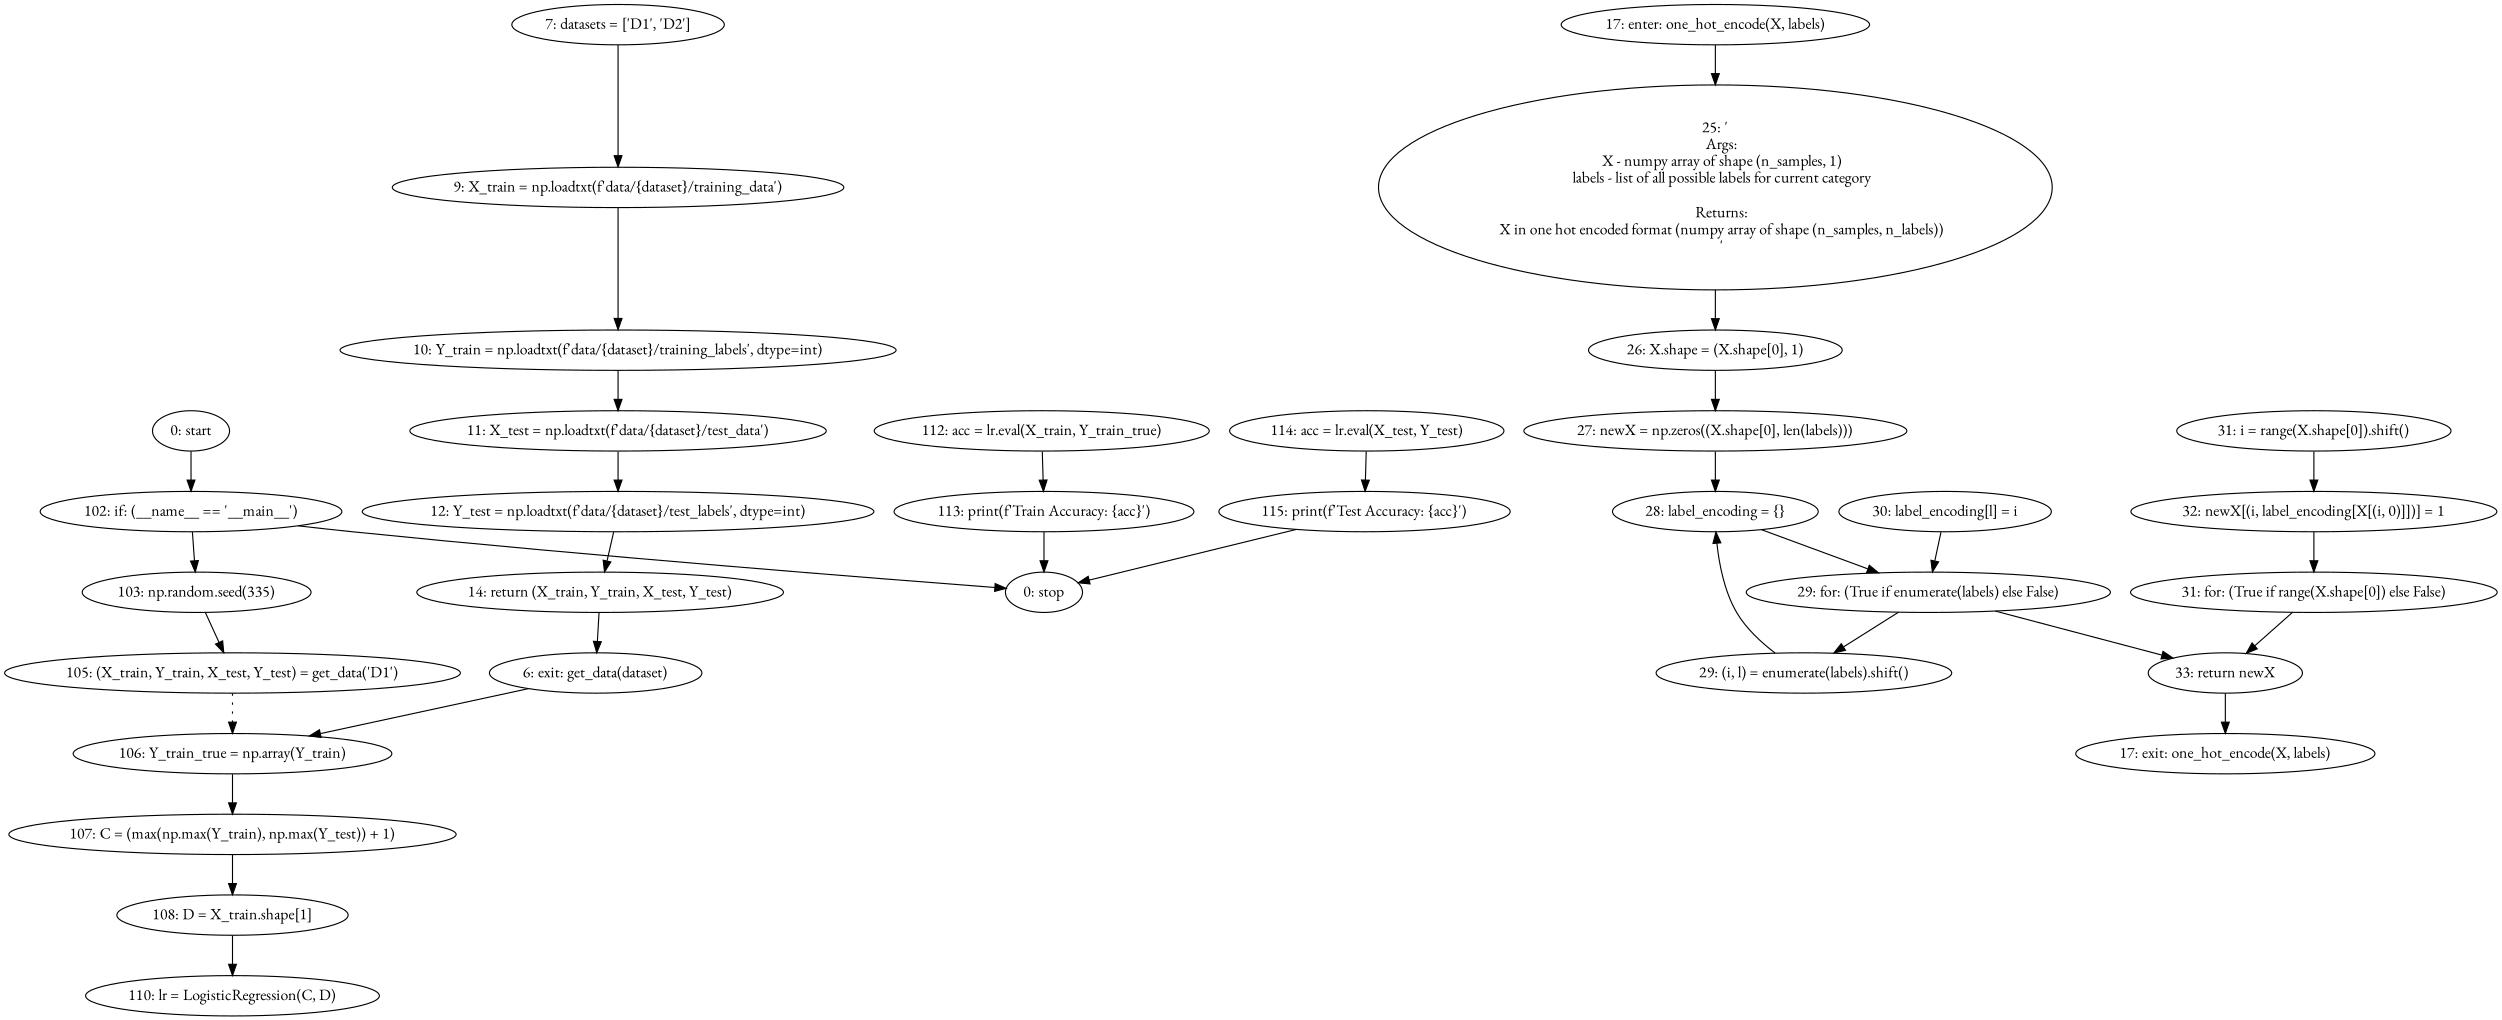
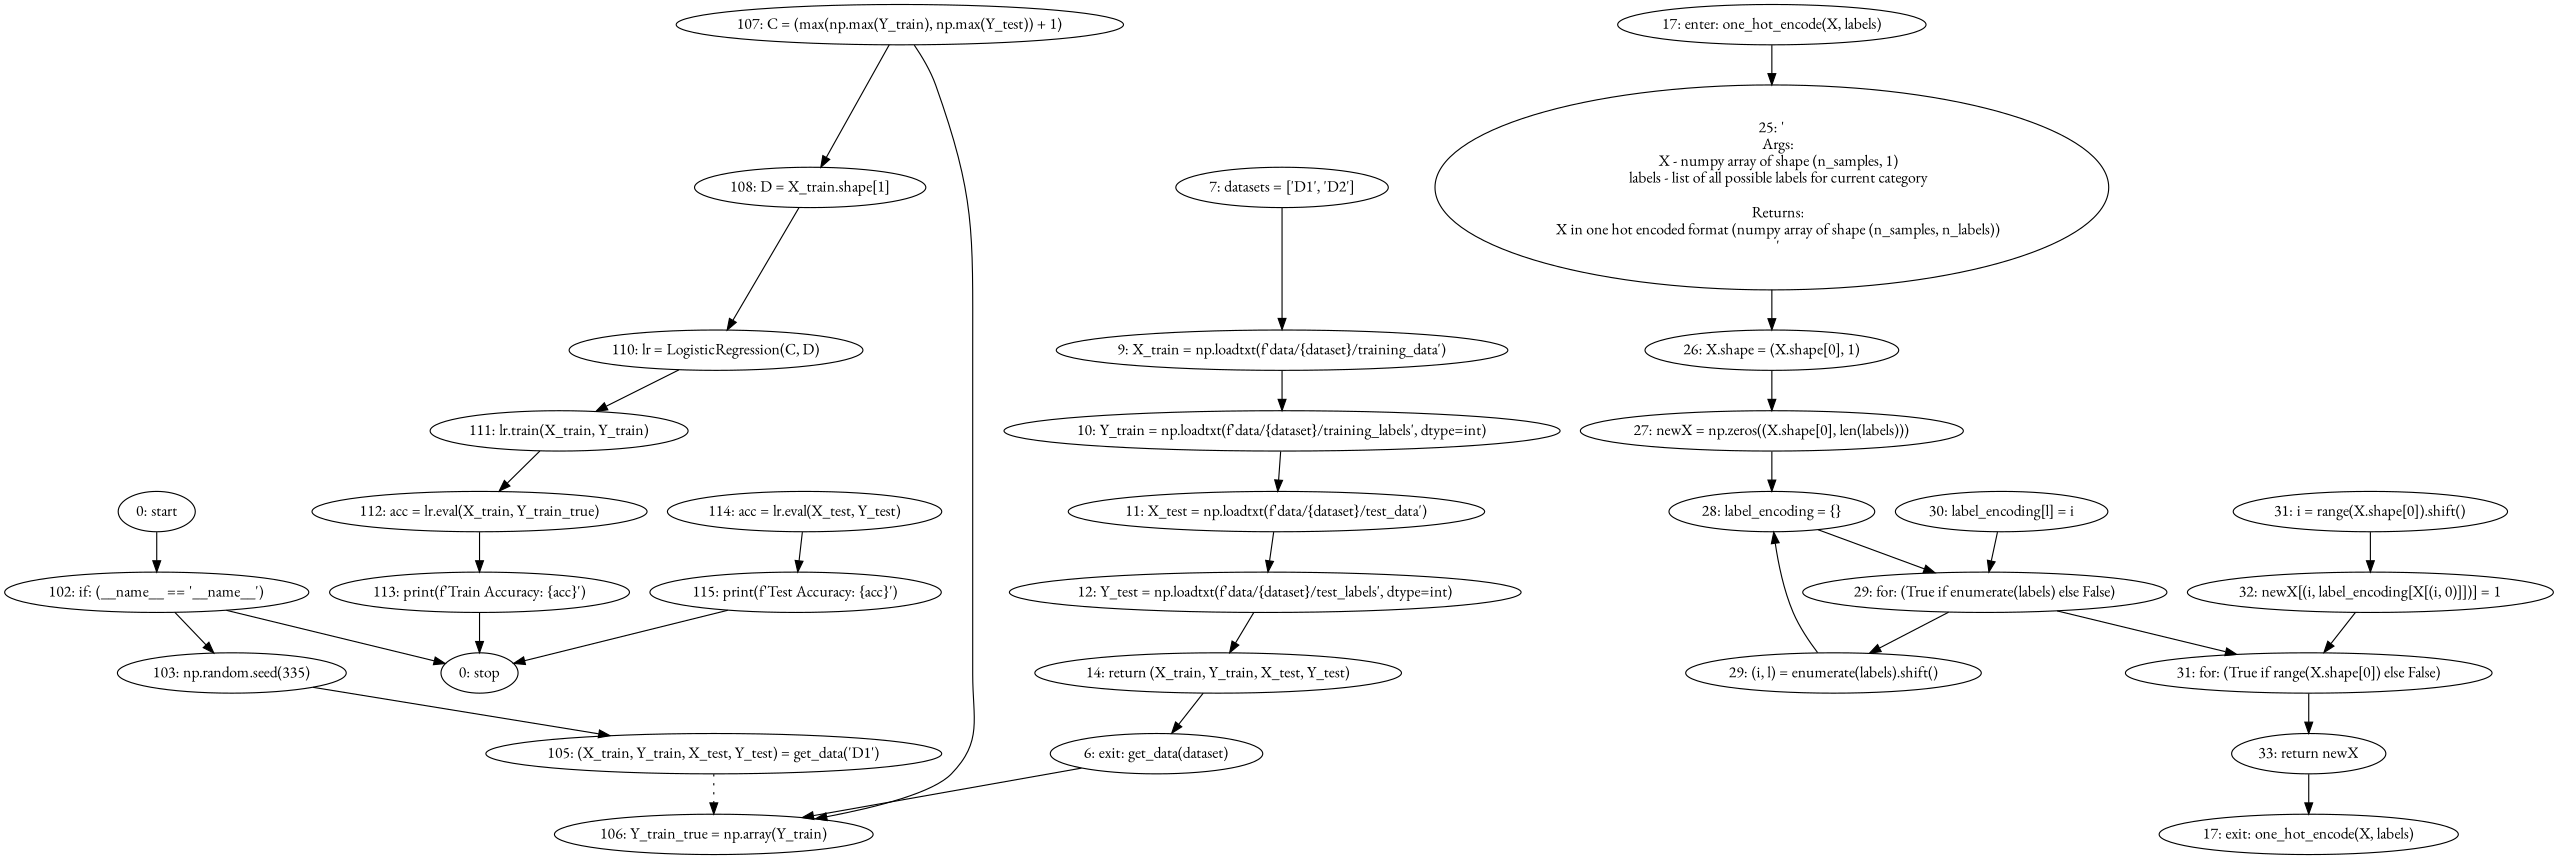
node "111: lr.train(X_train, Y_train)": added
node "102: if: (__name__ == '__main__')": label "102: if: (__name__ == '__main__')" -> "102: if: (__name__ == '__name__')"
edge "29: for: (True if enumerate(labels) else False)" -> "33: return newX": now "29: for: (True if enumerate(labels) else False)" -> "31: for: (True if range(X.shape[0]) else False)"
edge "106: Y_train_true = np.array(Y_train)" -> "107: C = (max(np.max(Y_train), np.max(Y_test)) + 1)": reversed
